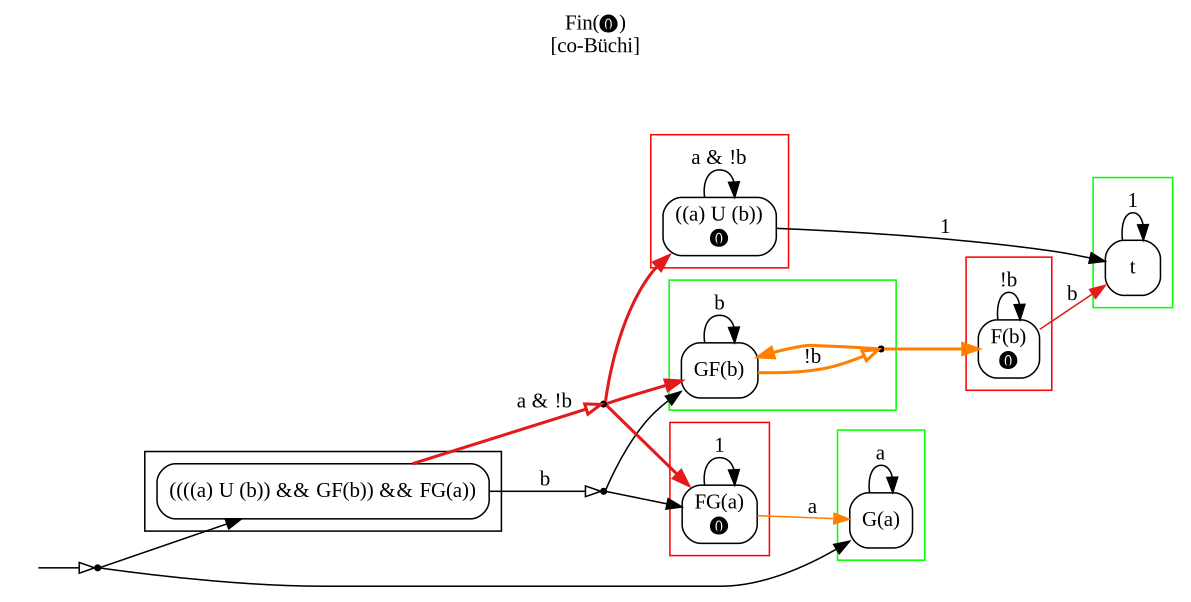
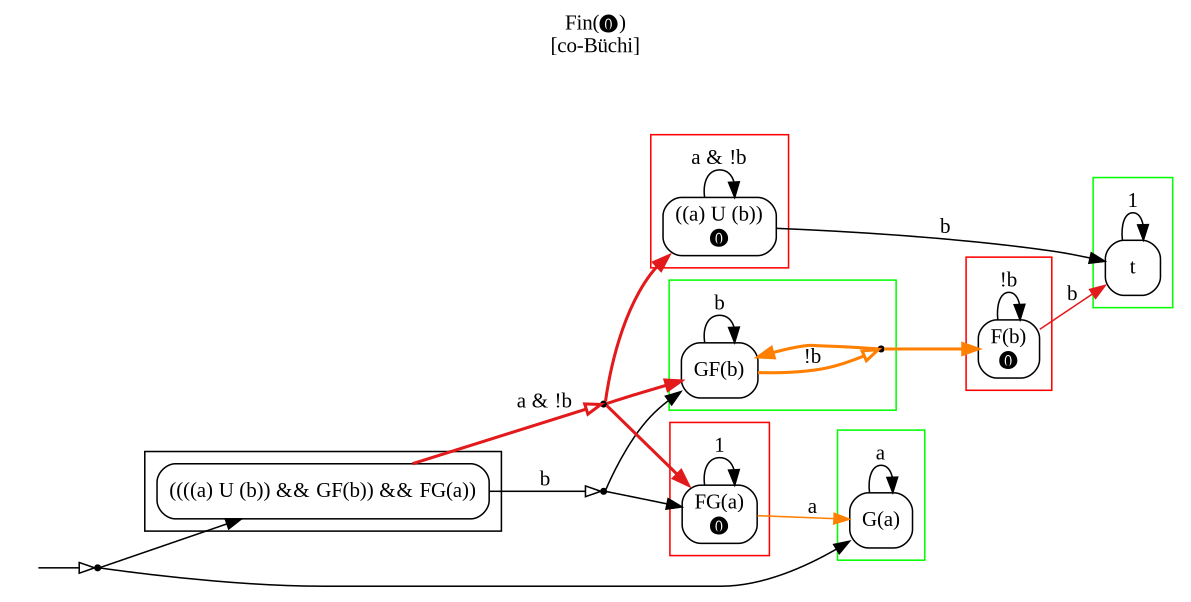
edge "((a) U (b)) ⓿" -> "t": label "1" -> "b"
